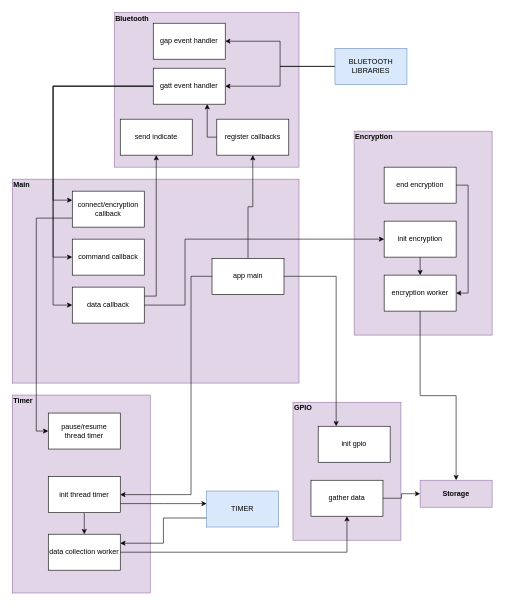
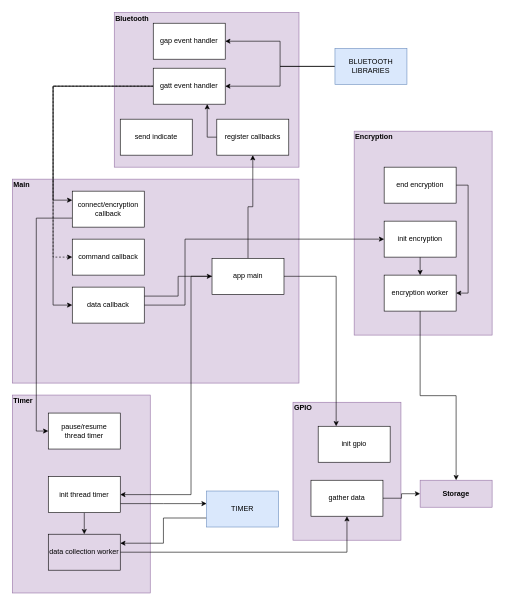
edge "data callback" -> "send indicate": now "data callback" -> "app main"
edge "gatt event handler" -> "command callback": style solid -> dashed
node "data collection worker": fillcolor #ffffff -> #e1d5e7
